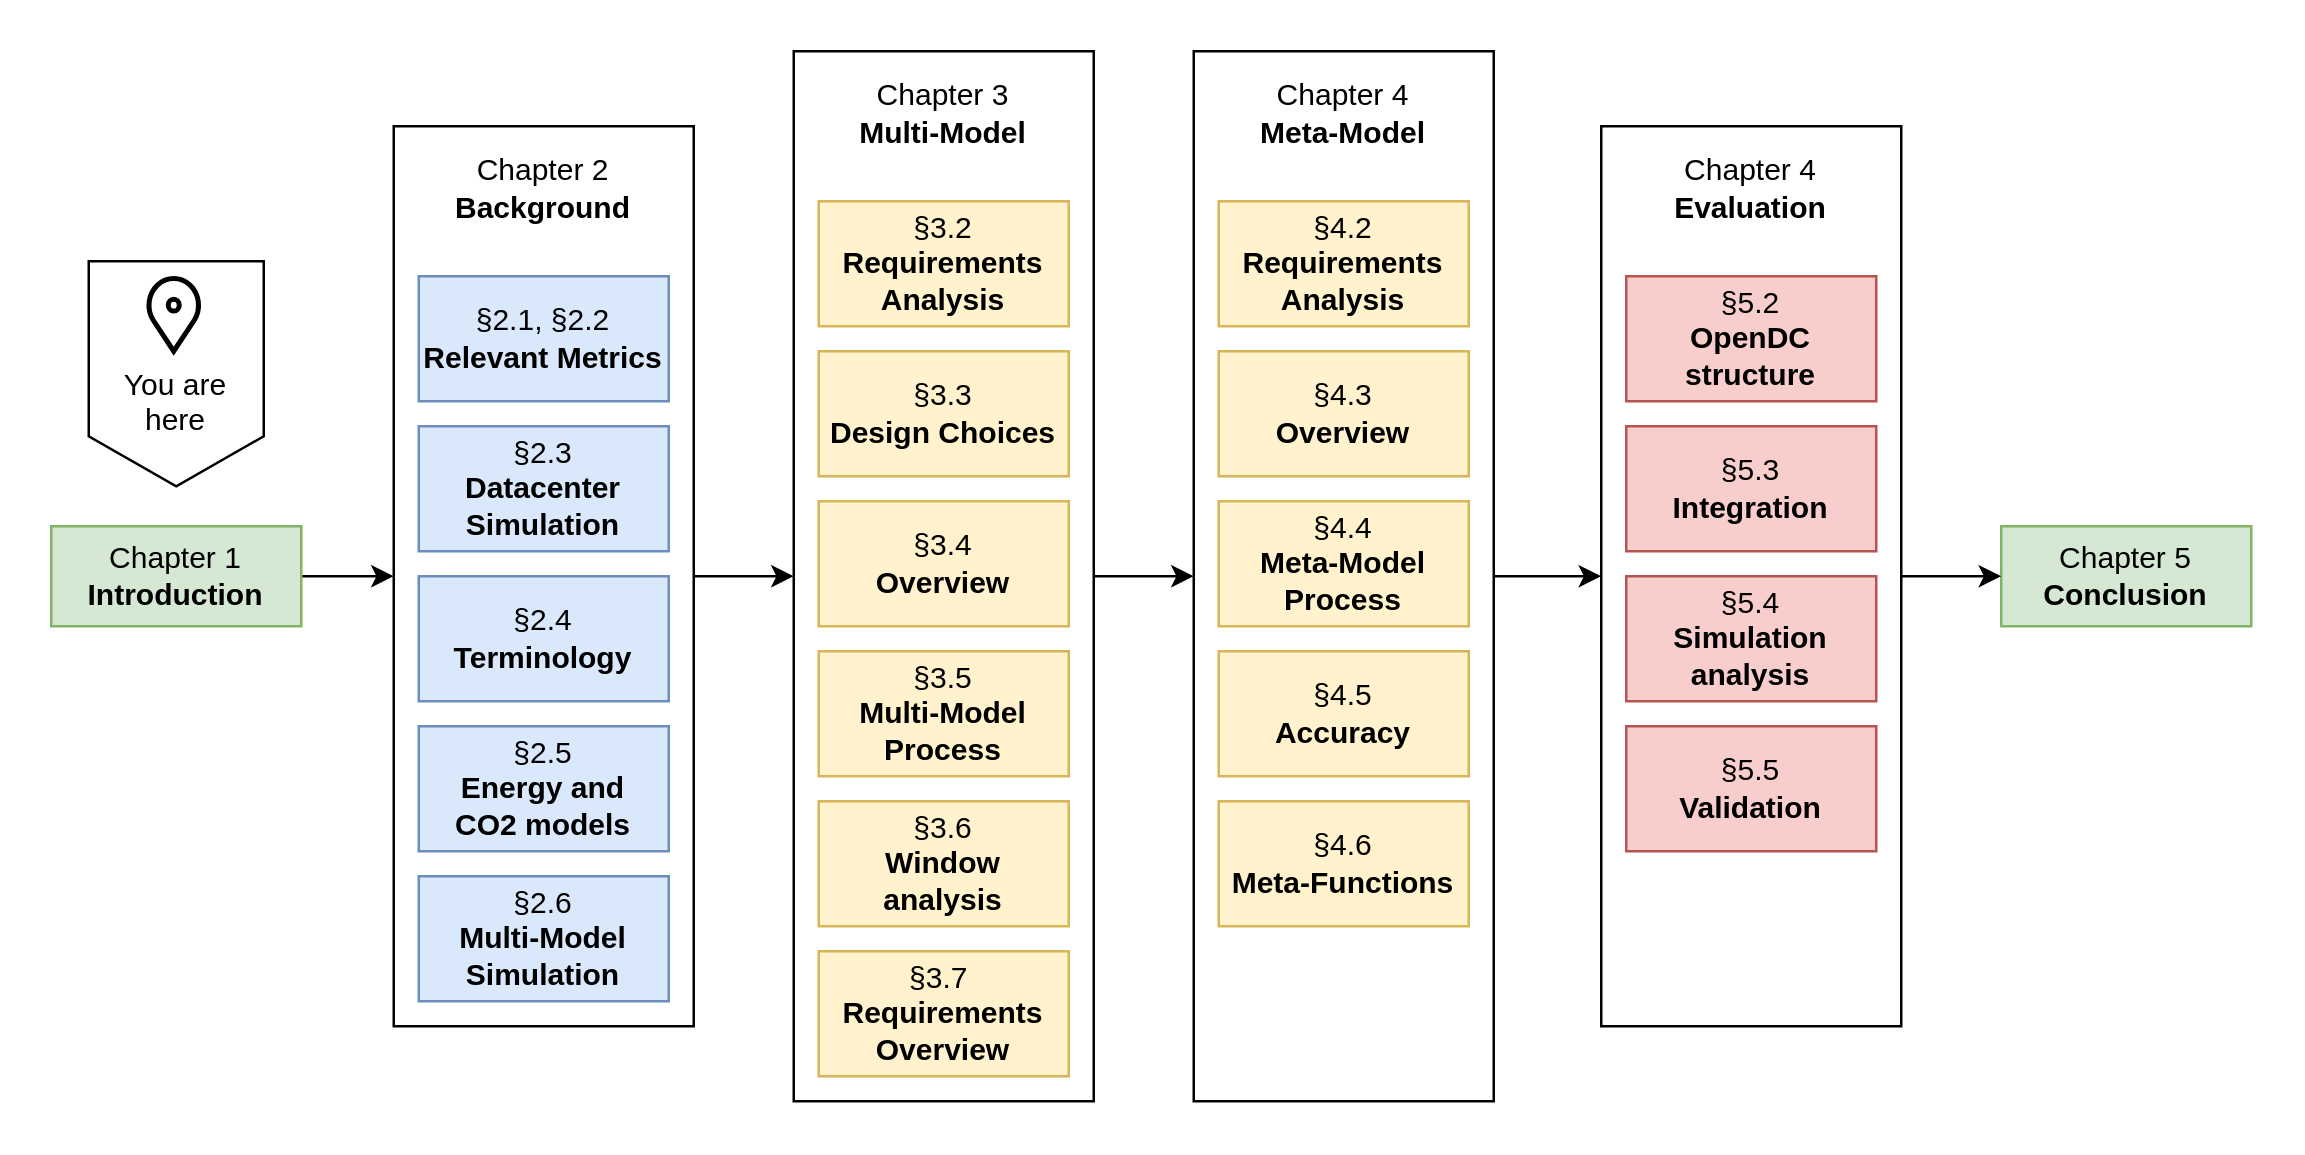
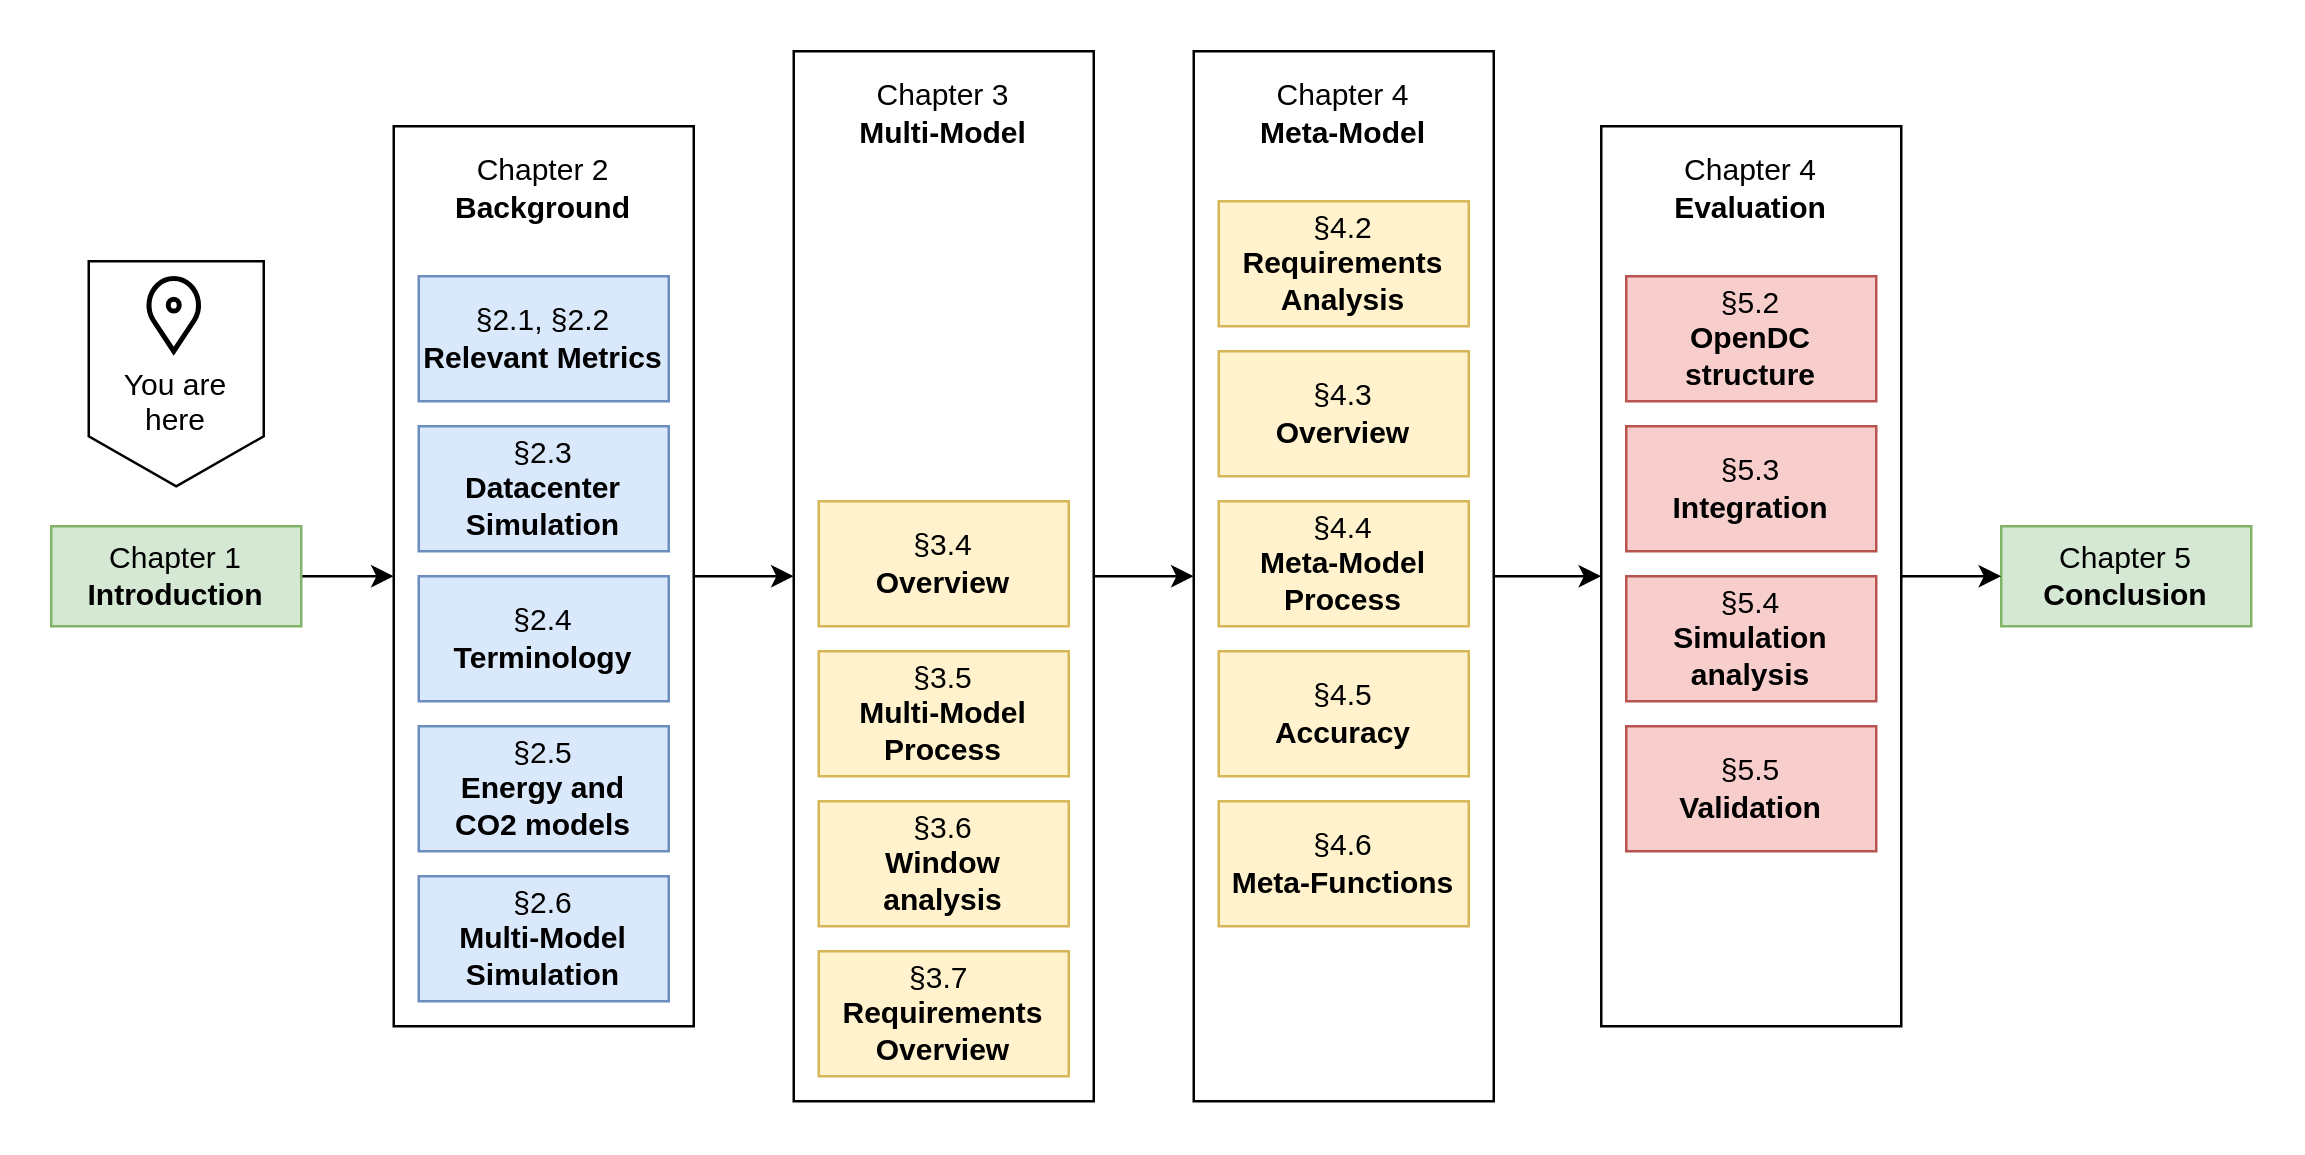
node "§3.2 Requirements Analysis": removed
node "§3.3 Design Choices": removed
